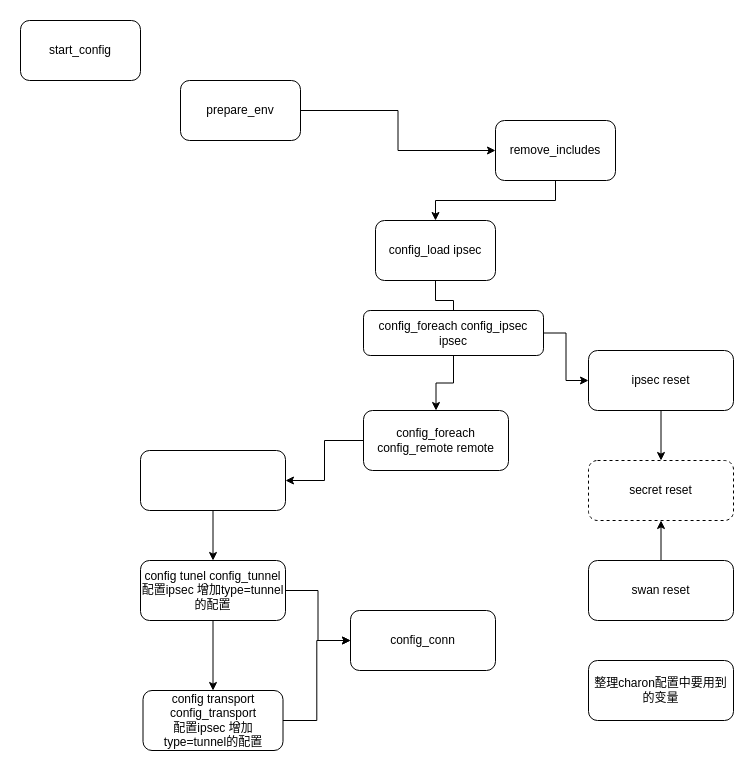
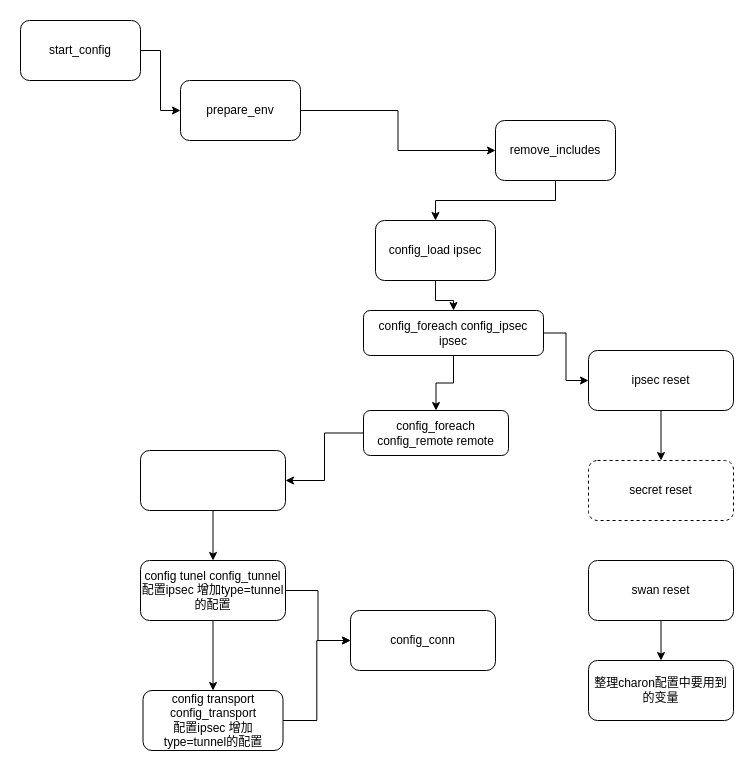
edge "start_config" -> "prepare_env": added
edge "config_load ipsec" -- "config_foreach config_ipsec ipsec": arrowhead none -> classic
node "config_foreach config_remote remote": size 145x60 -> 145x45
edge "swan reset" -> "secret reset": now "swan reset" -> "整理charon配置中要用到的变量"
